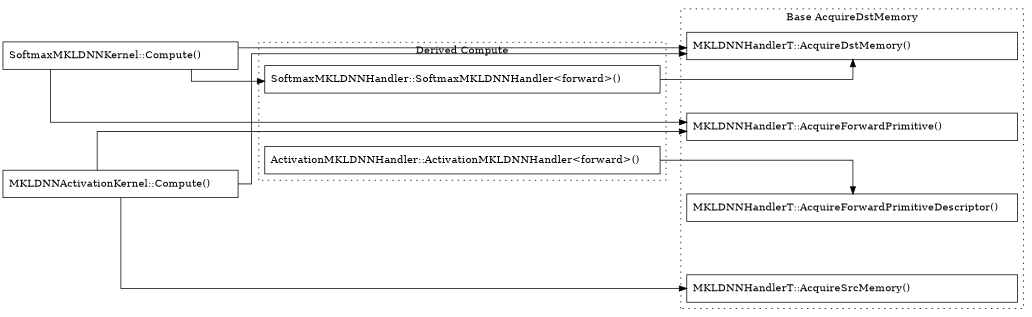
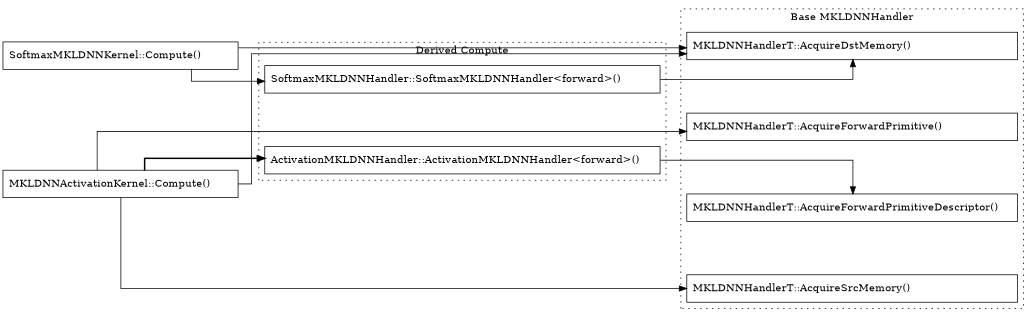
cluster "Base AcquireDstMemory": label "Base AcquireDstMemory" -> "Base MKLDNNHandler"
edge "SoftmaxMKLDNNKernel::Compute()" -> "MKLDNNHandlerT::AcquireForwardPrimitive()": removed
edge "MKLDNNActivationKernel::Compute()" -> "ActivationMKLDNNHandler::ActivationMKLDNNHandler<forward>()": added
